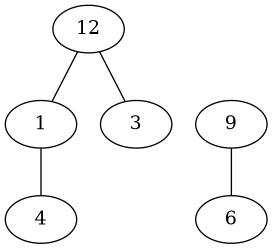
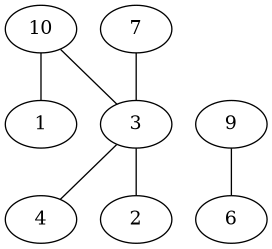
node "12": label "12" -> "10"
node "7": added
edge "1" -- "4": now "3" -- "4"
node "2": added
